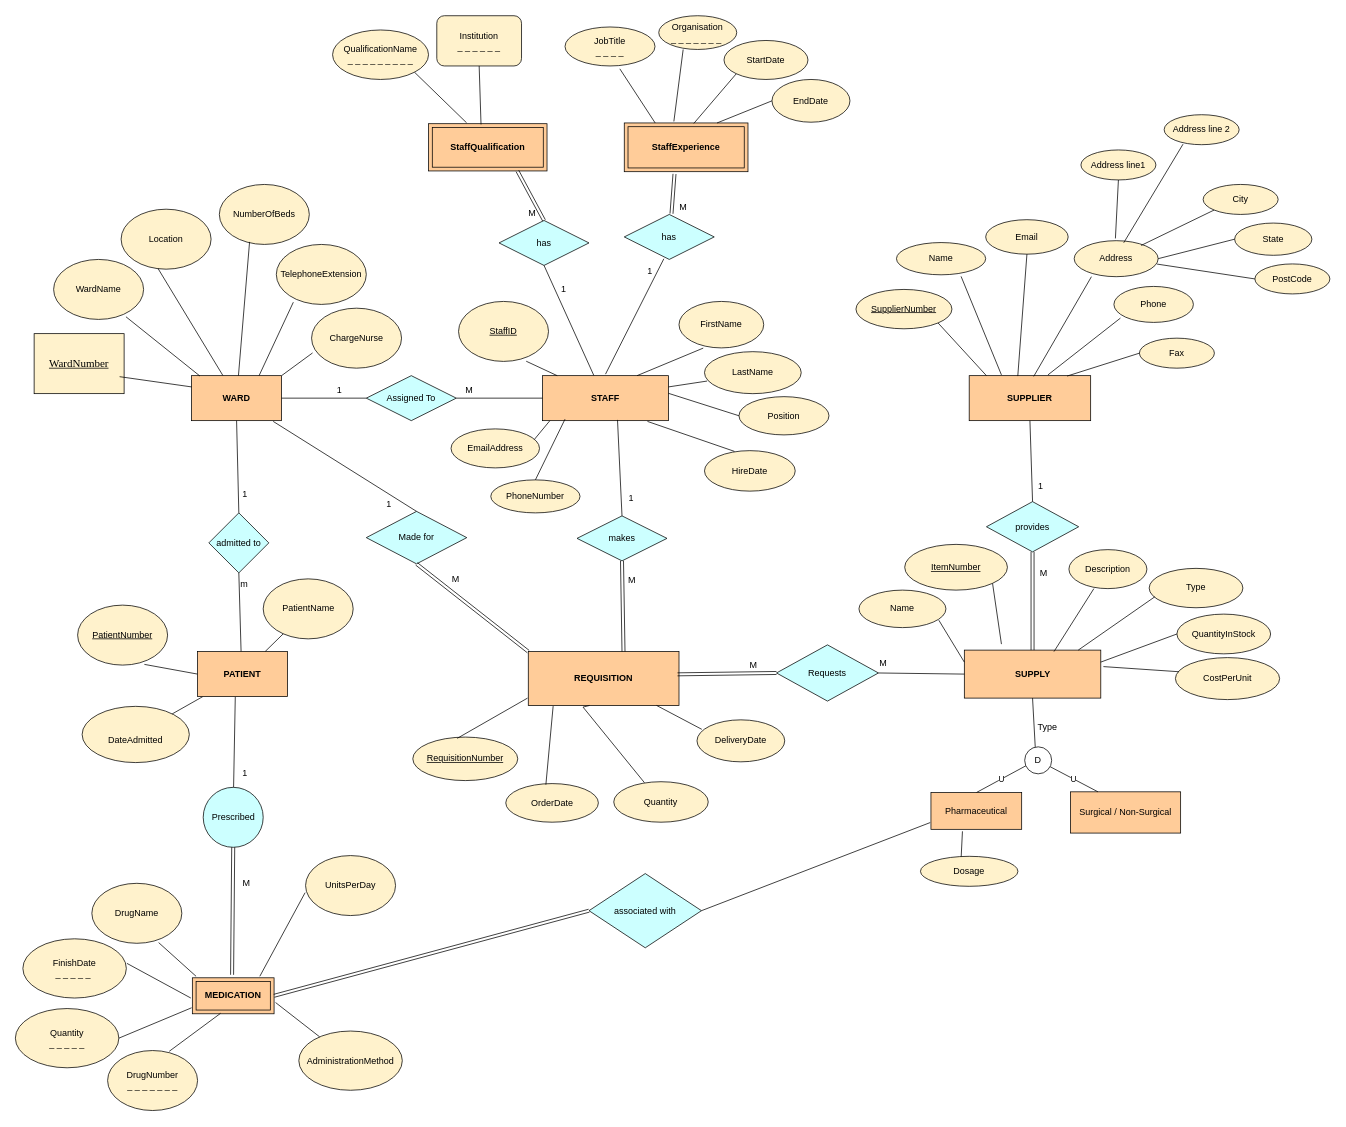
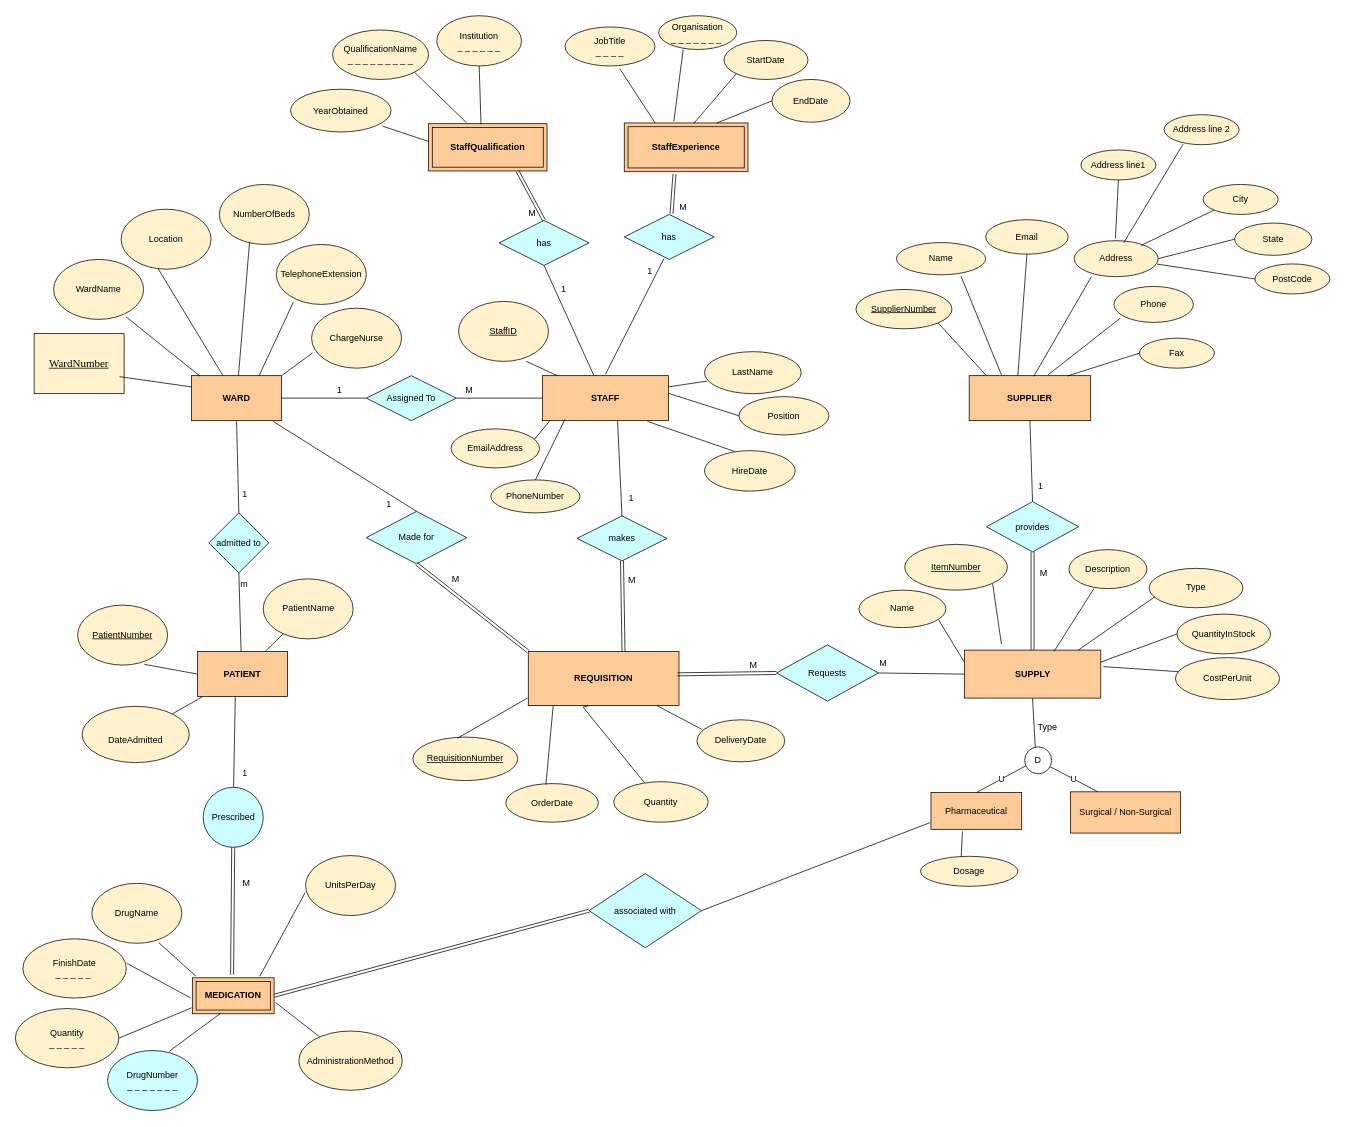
node "Institution _ _ _ _ _ _": shape rounded rectangle -> ellipse
node "YearObtained": added
edge "YearObtained" -- "StaffQualification": added
node "FirstName": removed
edge "FirstName" -- "STAFF": removed
node "DrugNumber _ _ _ _ _ _ _": fillcolor #fff2cc -> #ccffff
